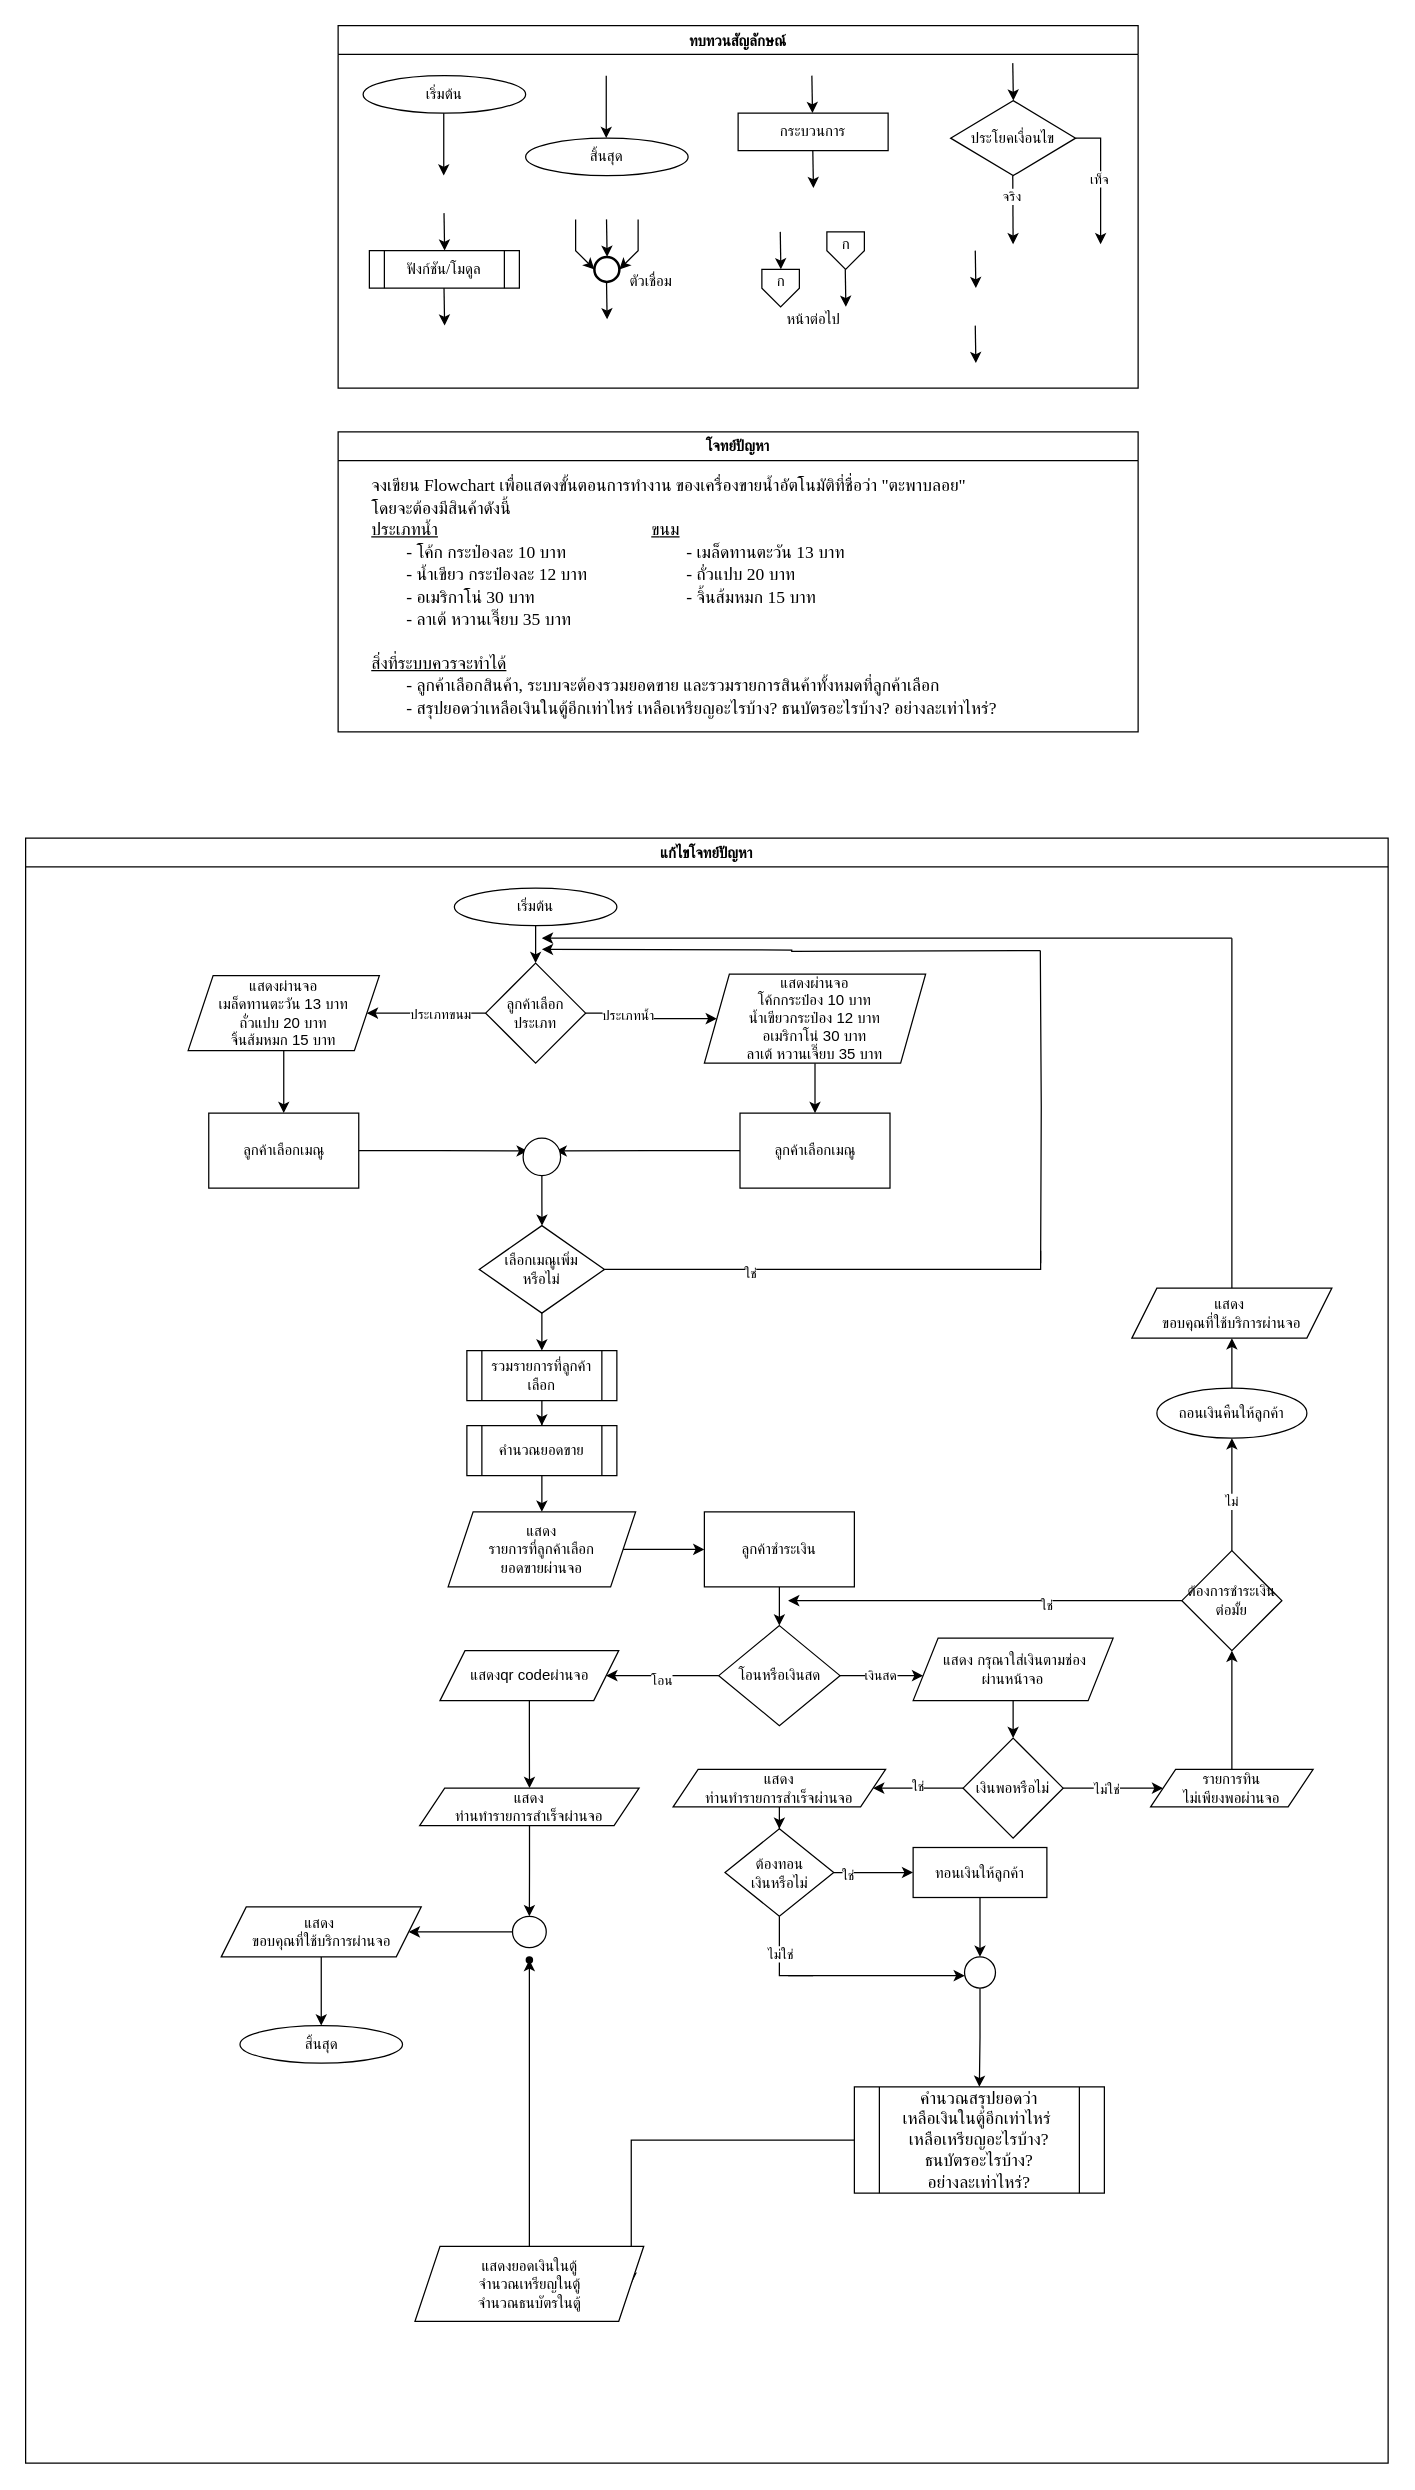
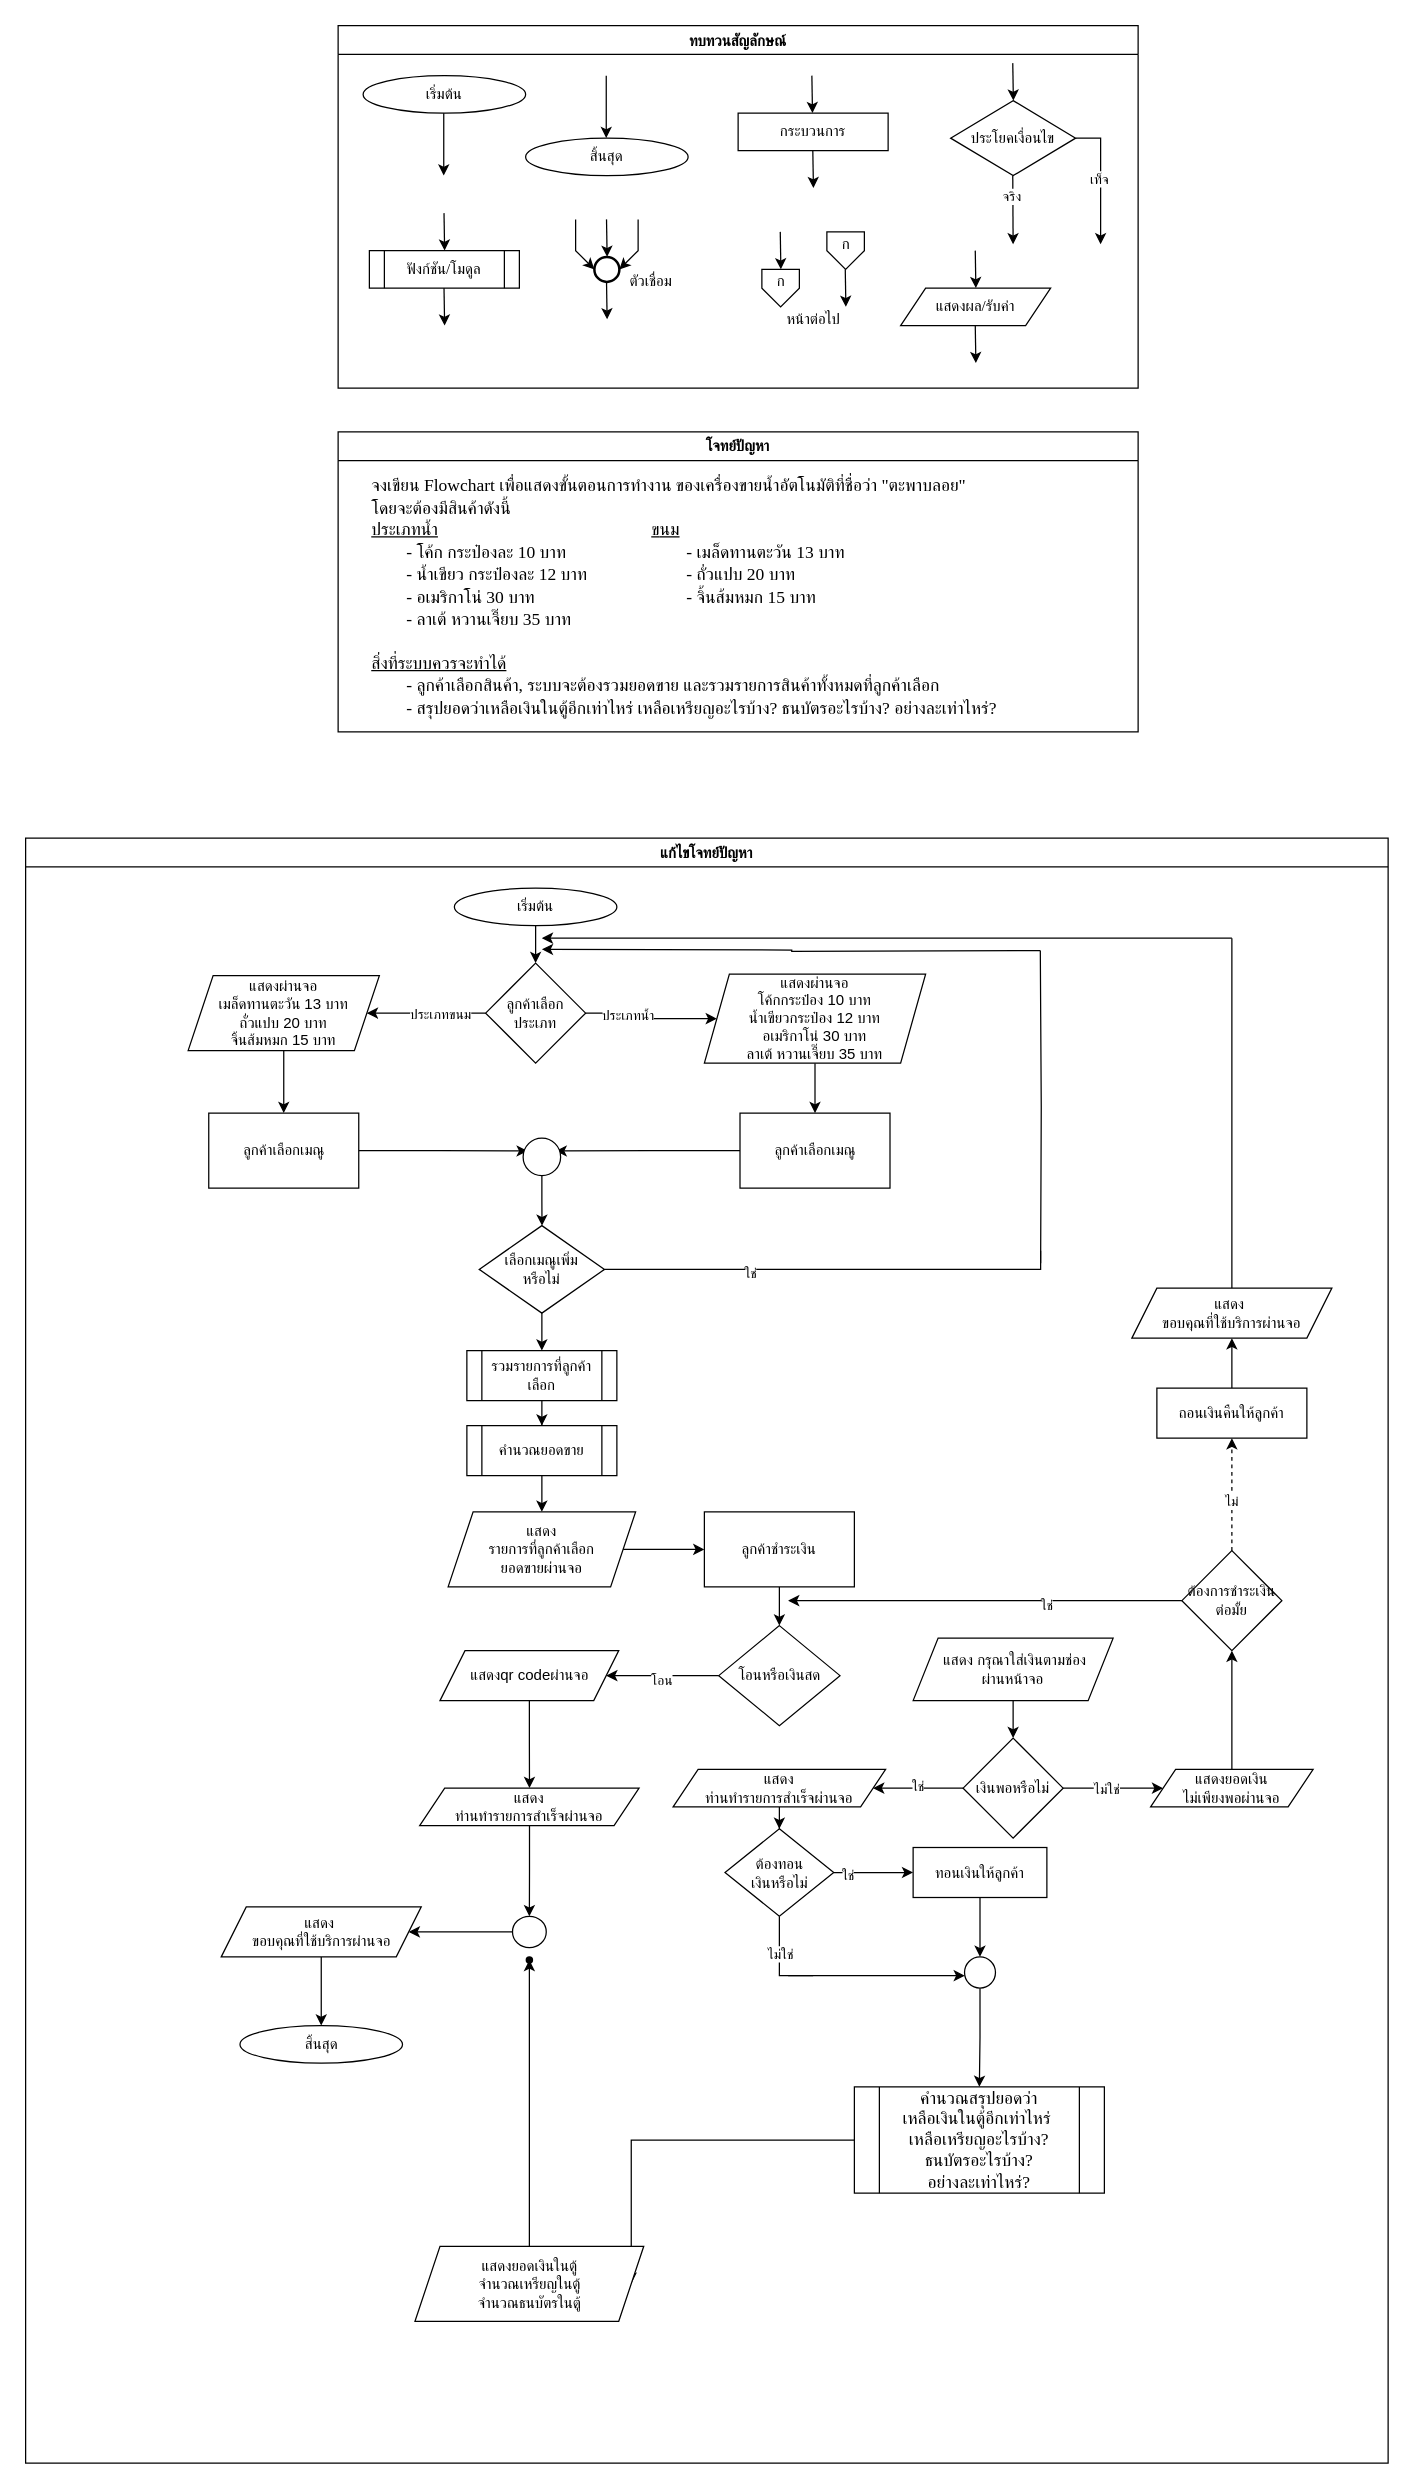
node "แสดงผล/รับค่า": added
node "ถอนเงินคืนให้ลูกค้า": shape ellipse -> rectangle
edge "ต้องการชำระเงินต่อมั้ย" -> "ถอนเงินคืนให้ลูกค้า": style solid -> dashed
edge "โอนหรือเงินสด" -> "แสดง กรุณาใส่เงินตามช่อง ผ่านหน้าจอ": removed, label "เงินสด"
node "รายการทิน ไม่เพียงพอผ่านจอ": label "รายการทิน ไม่เพียงพอผ่านจอ" -> "แสดงยอดเงิน ไม่เพียงพอผ่านจอ"
